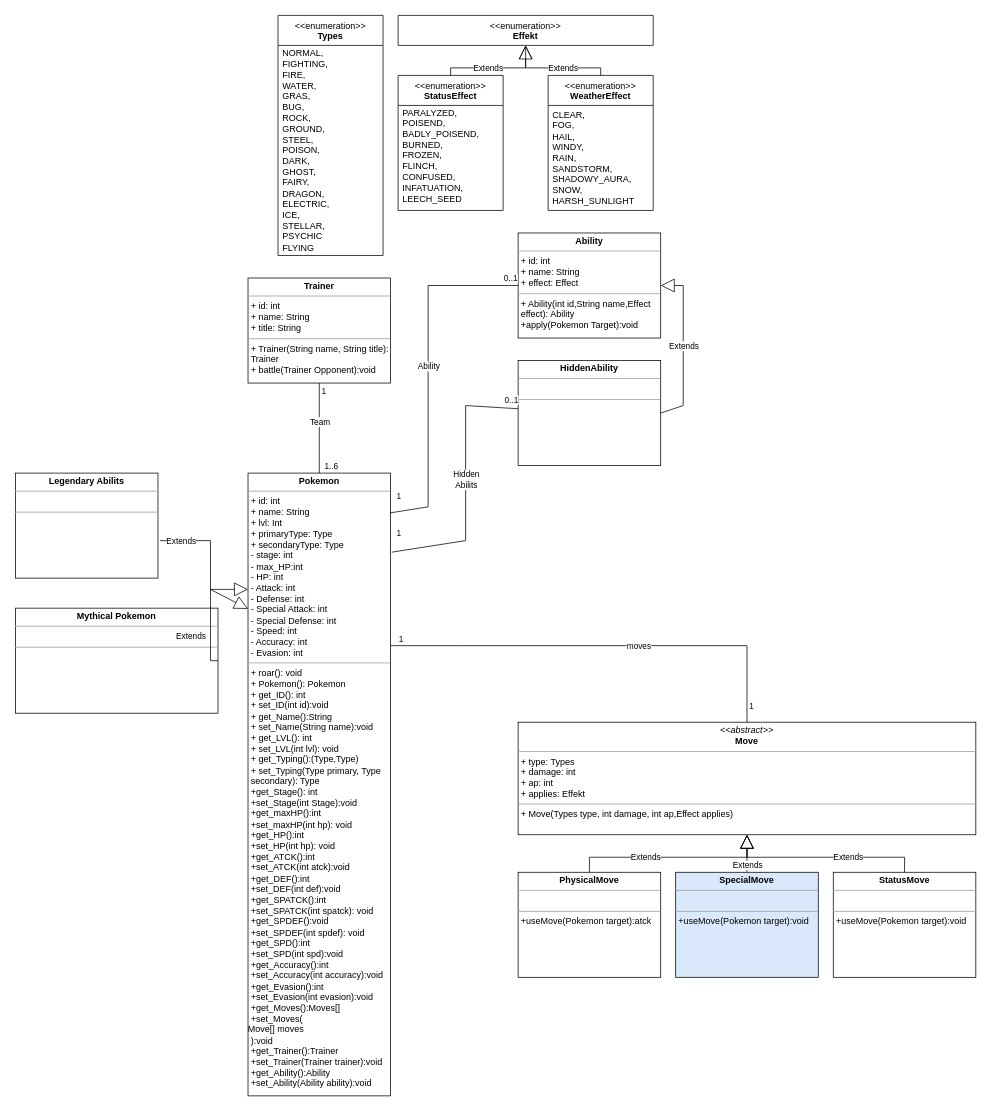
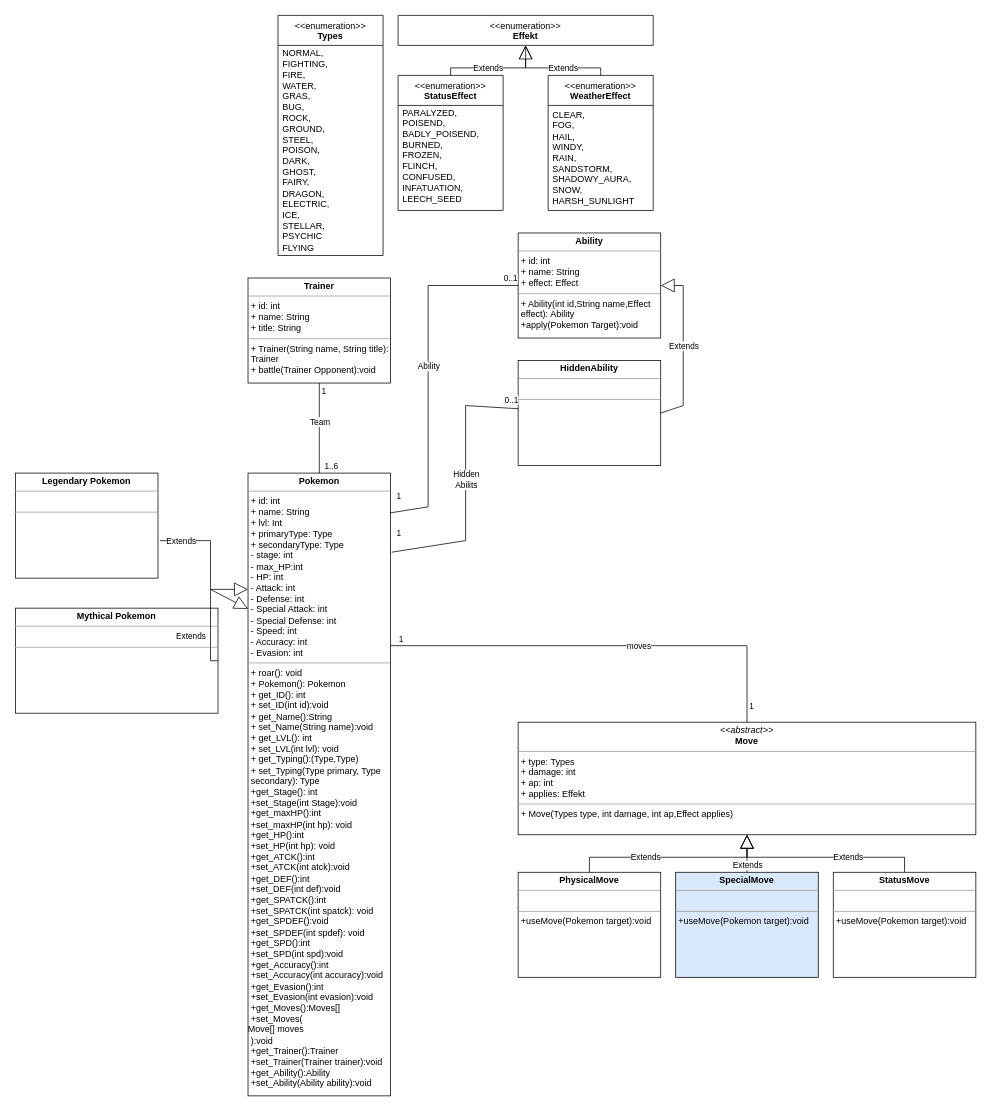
node "Legendary Abilits": label "Legendary Abilits" -> "Legendary Pokemon"
node "PhysicalMove +useMove(Pokemon target):atck": label "PhysicalMove +useMove(Pokemon target):atck" -> "PhysicalMove +useMove(Pokemon target):void"
